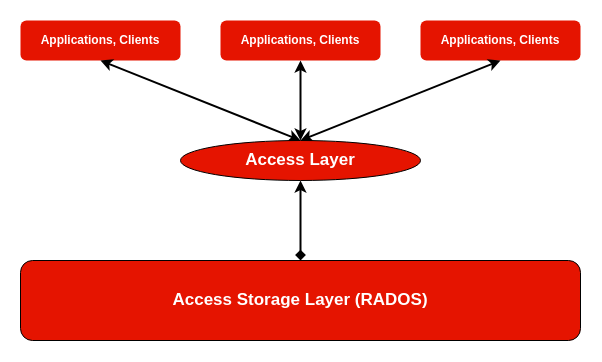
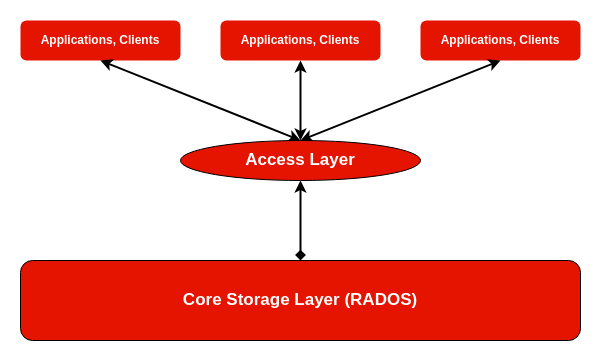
node "Access Storage Layer (RADOS)": label "Access Storage Layer (RADOS)" -> "Core Storage Layer (RADOS)"
